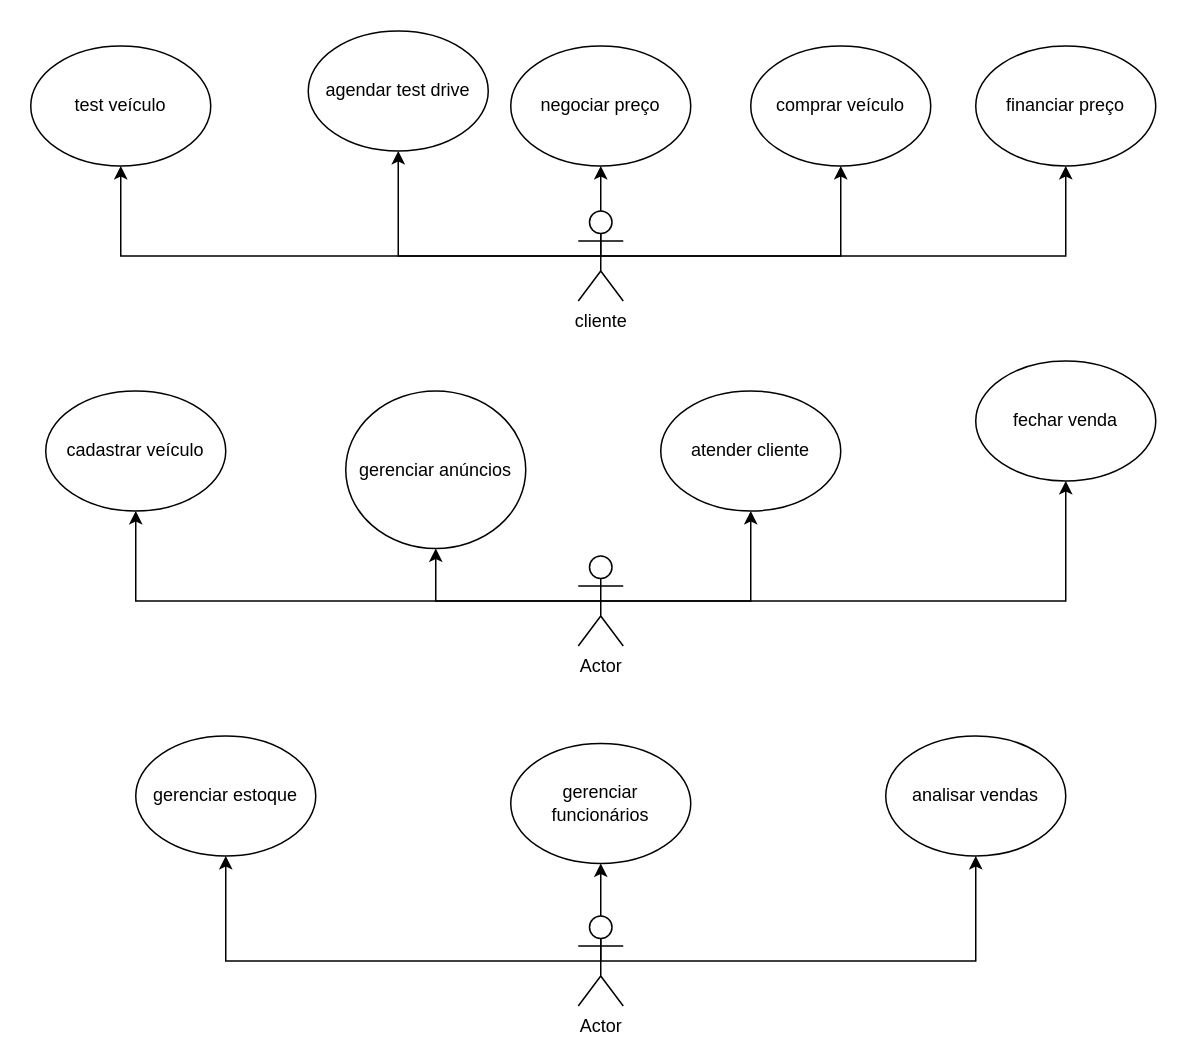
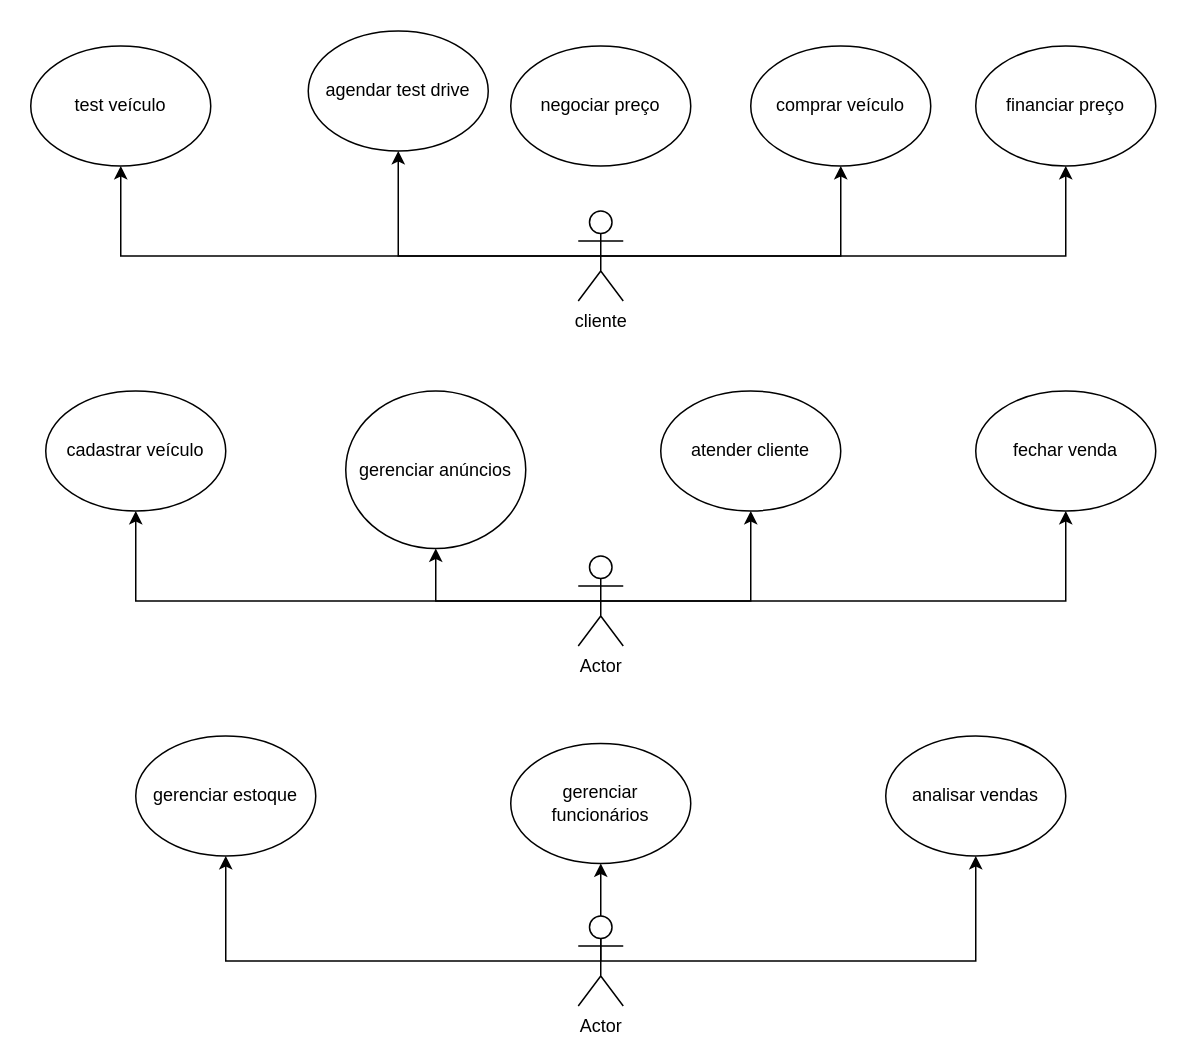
edge "cliente" -> "negociar preço": removed
node "fechar venda": moved (1066, 421) -> (1066, 451)
